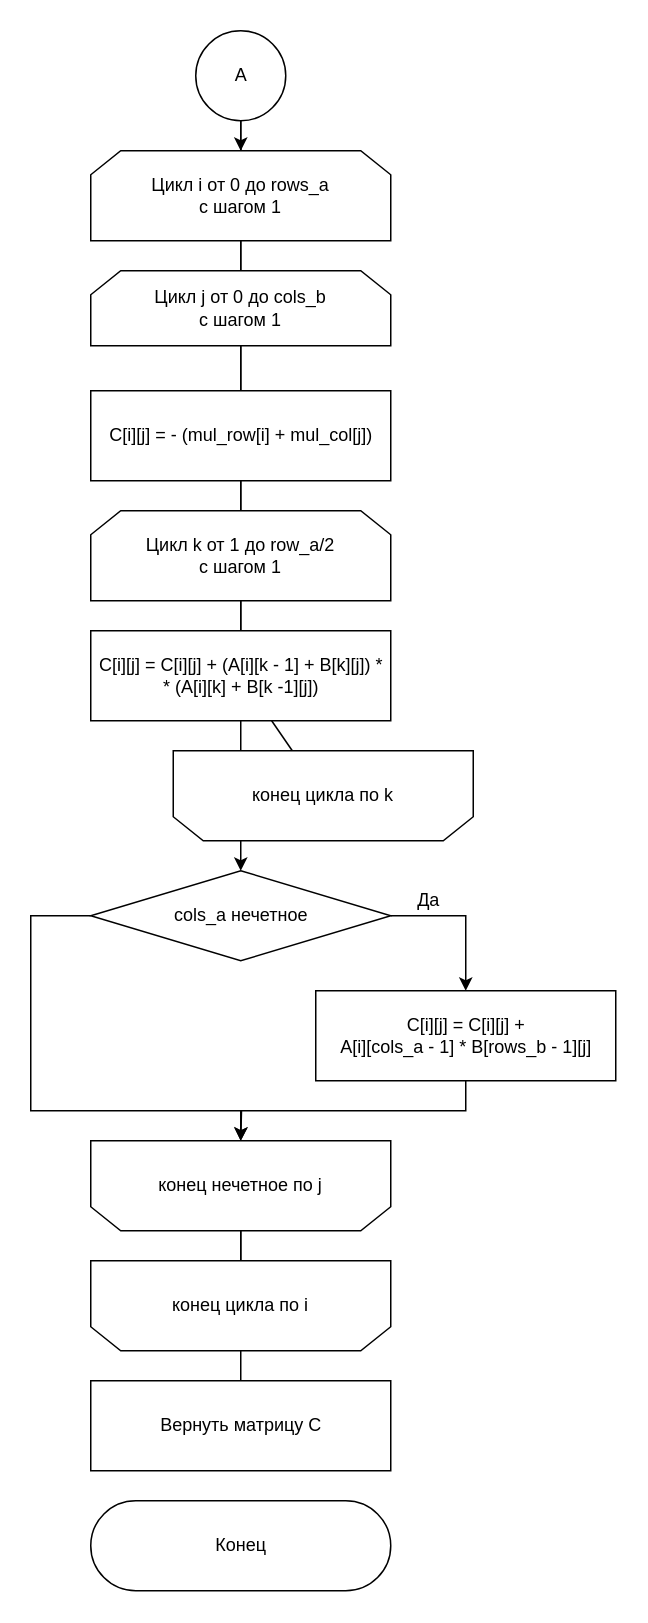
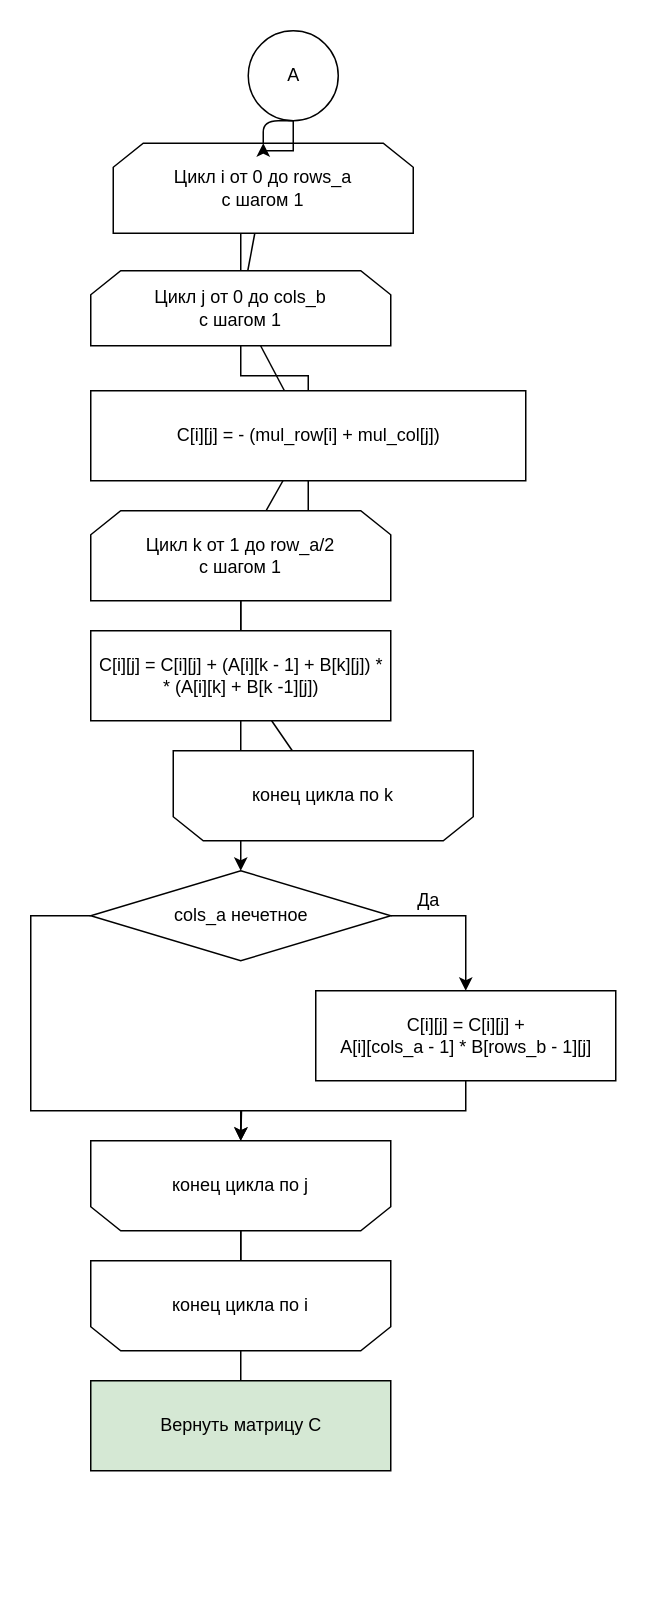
node "A": moved (241, 76) -> (293, 76)
node "Цикл i от 0 до rows_a с шагом 1": moved (241, 196) -> (263, 188)
node "C[i][j] = - (mul_row[i] + mul_col[j])": size 300x90 -> 435x90
node "конец нечетное по j": label "конец нечетное по j" -> "конец цикла по j"
node "Вернуть матрицу C": fillcolor #ffffff -> #d5e8d4
node "Конец": removed
